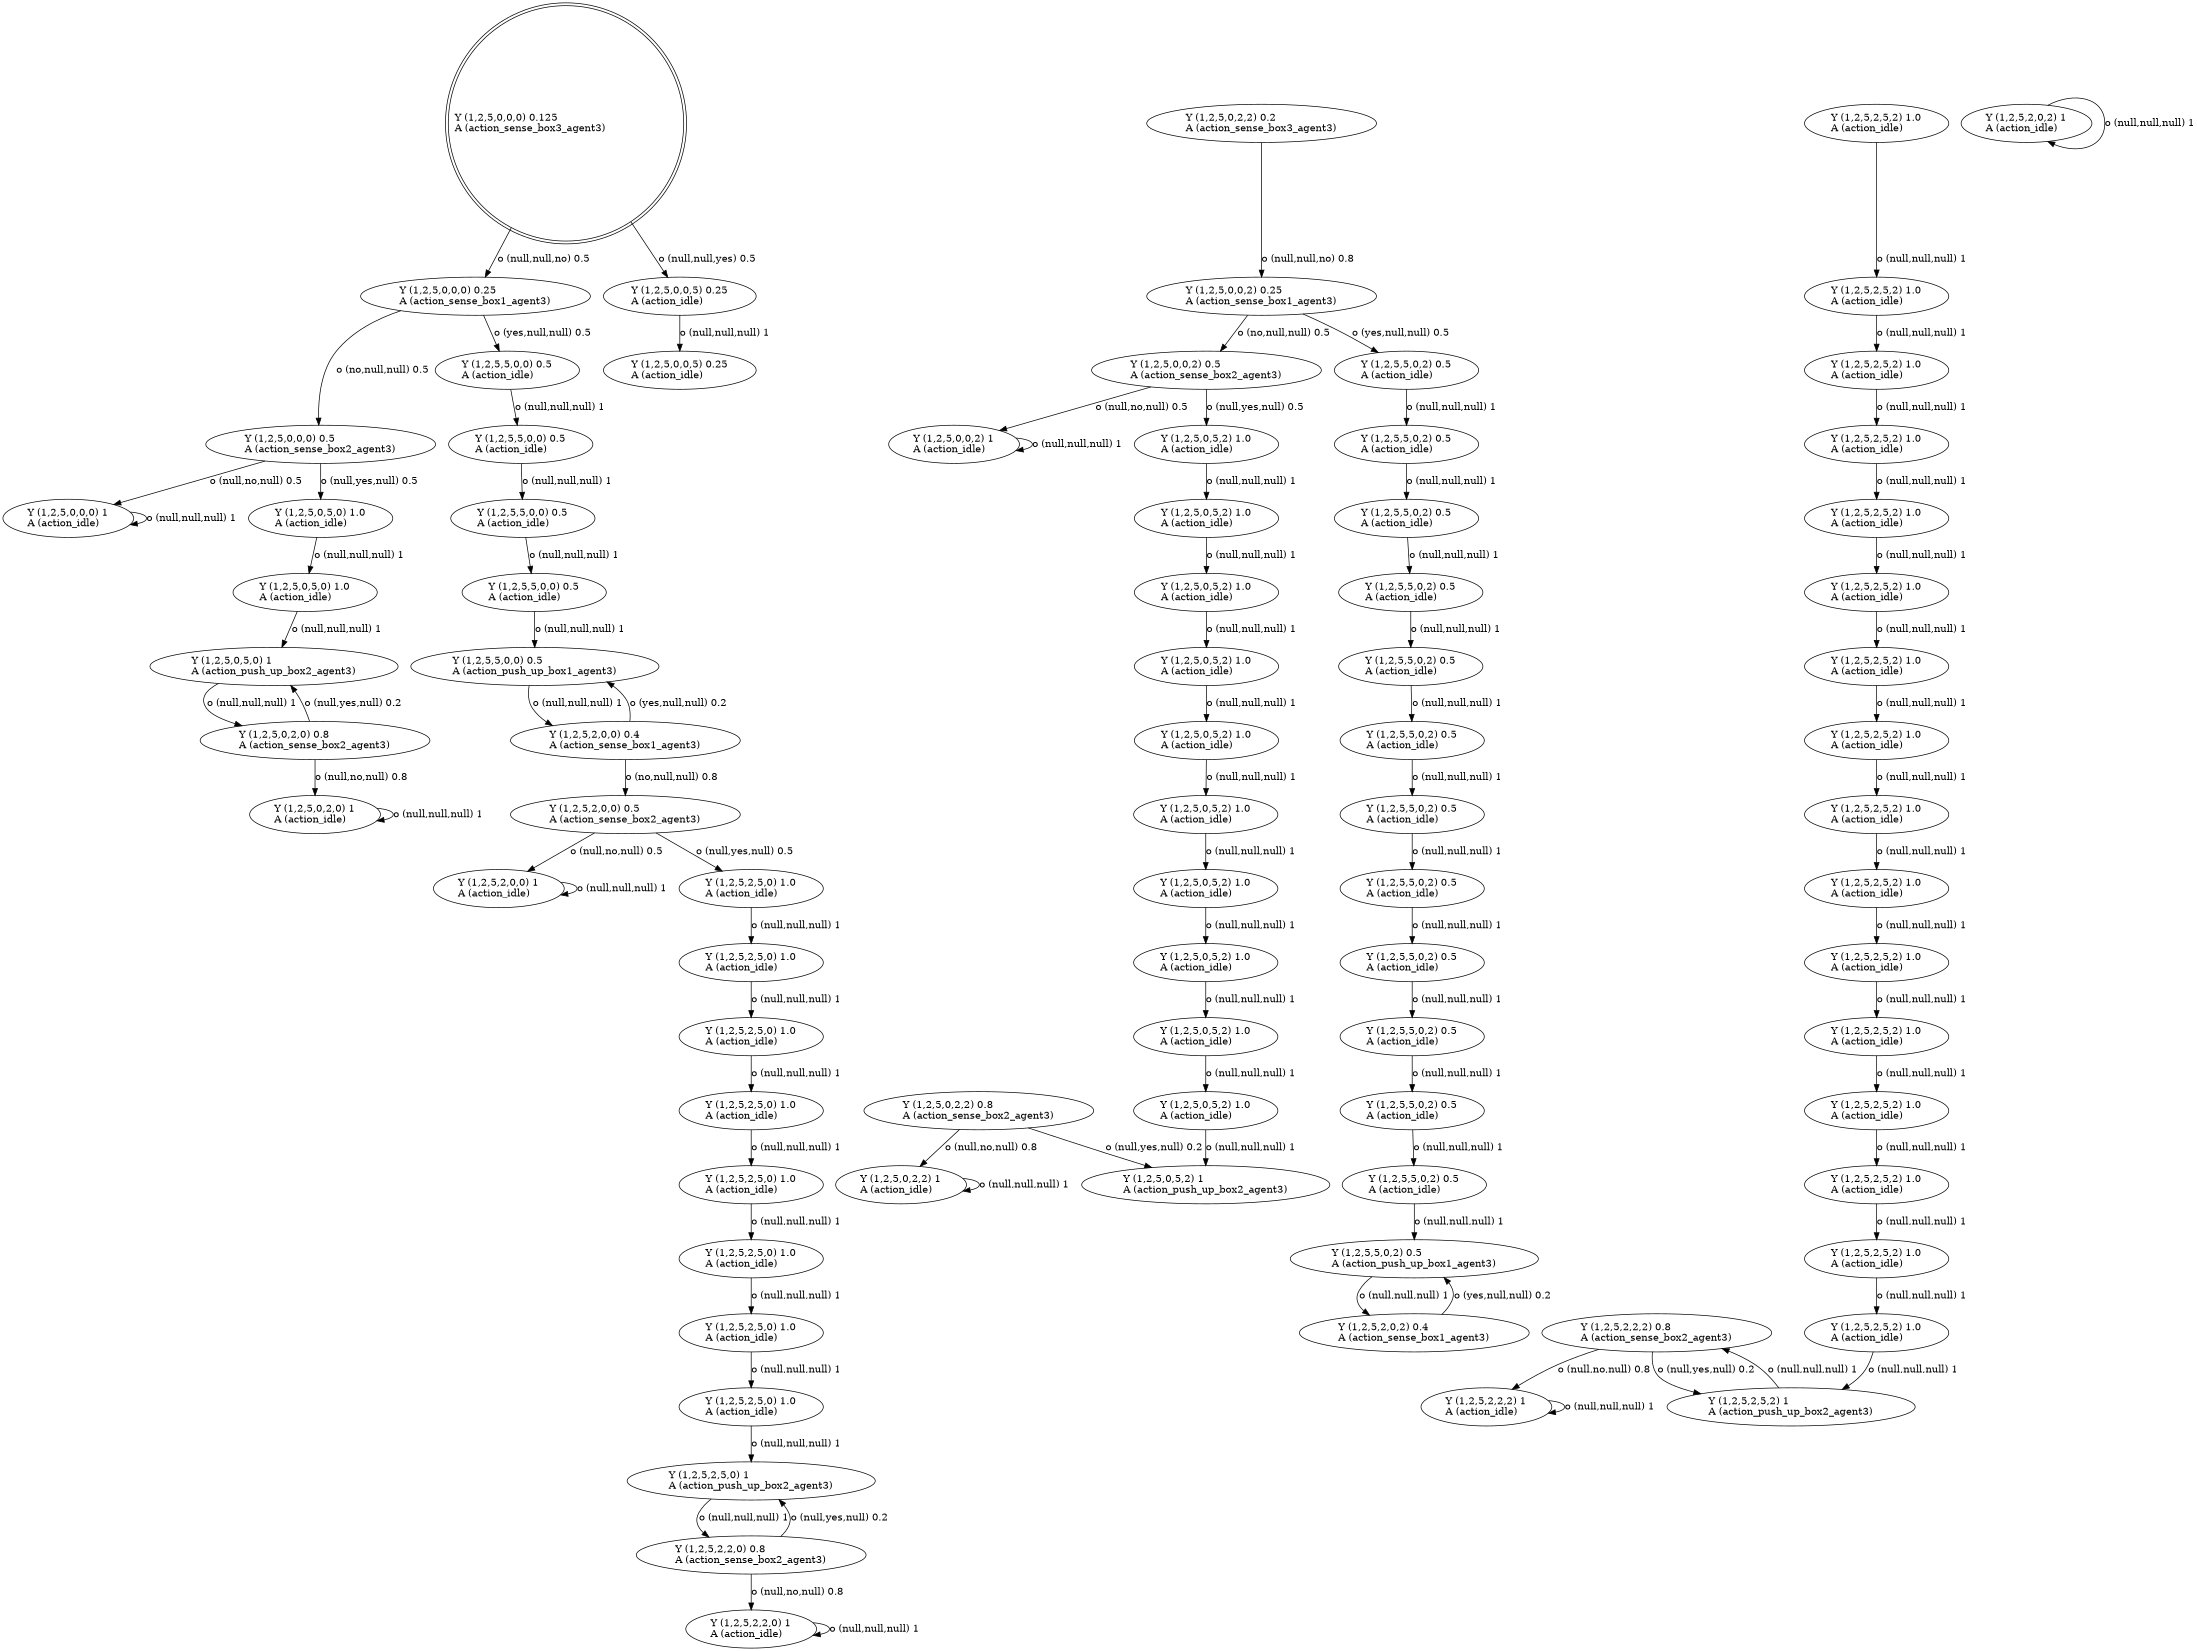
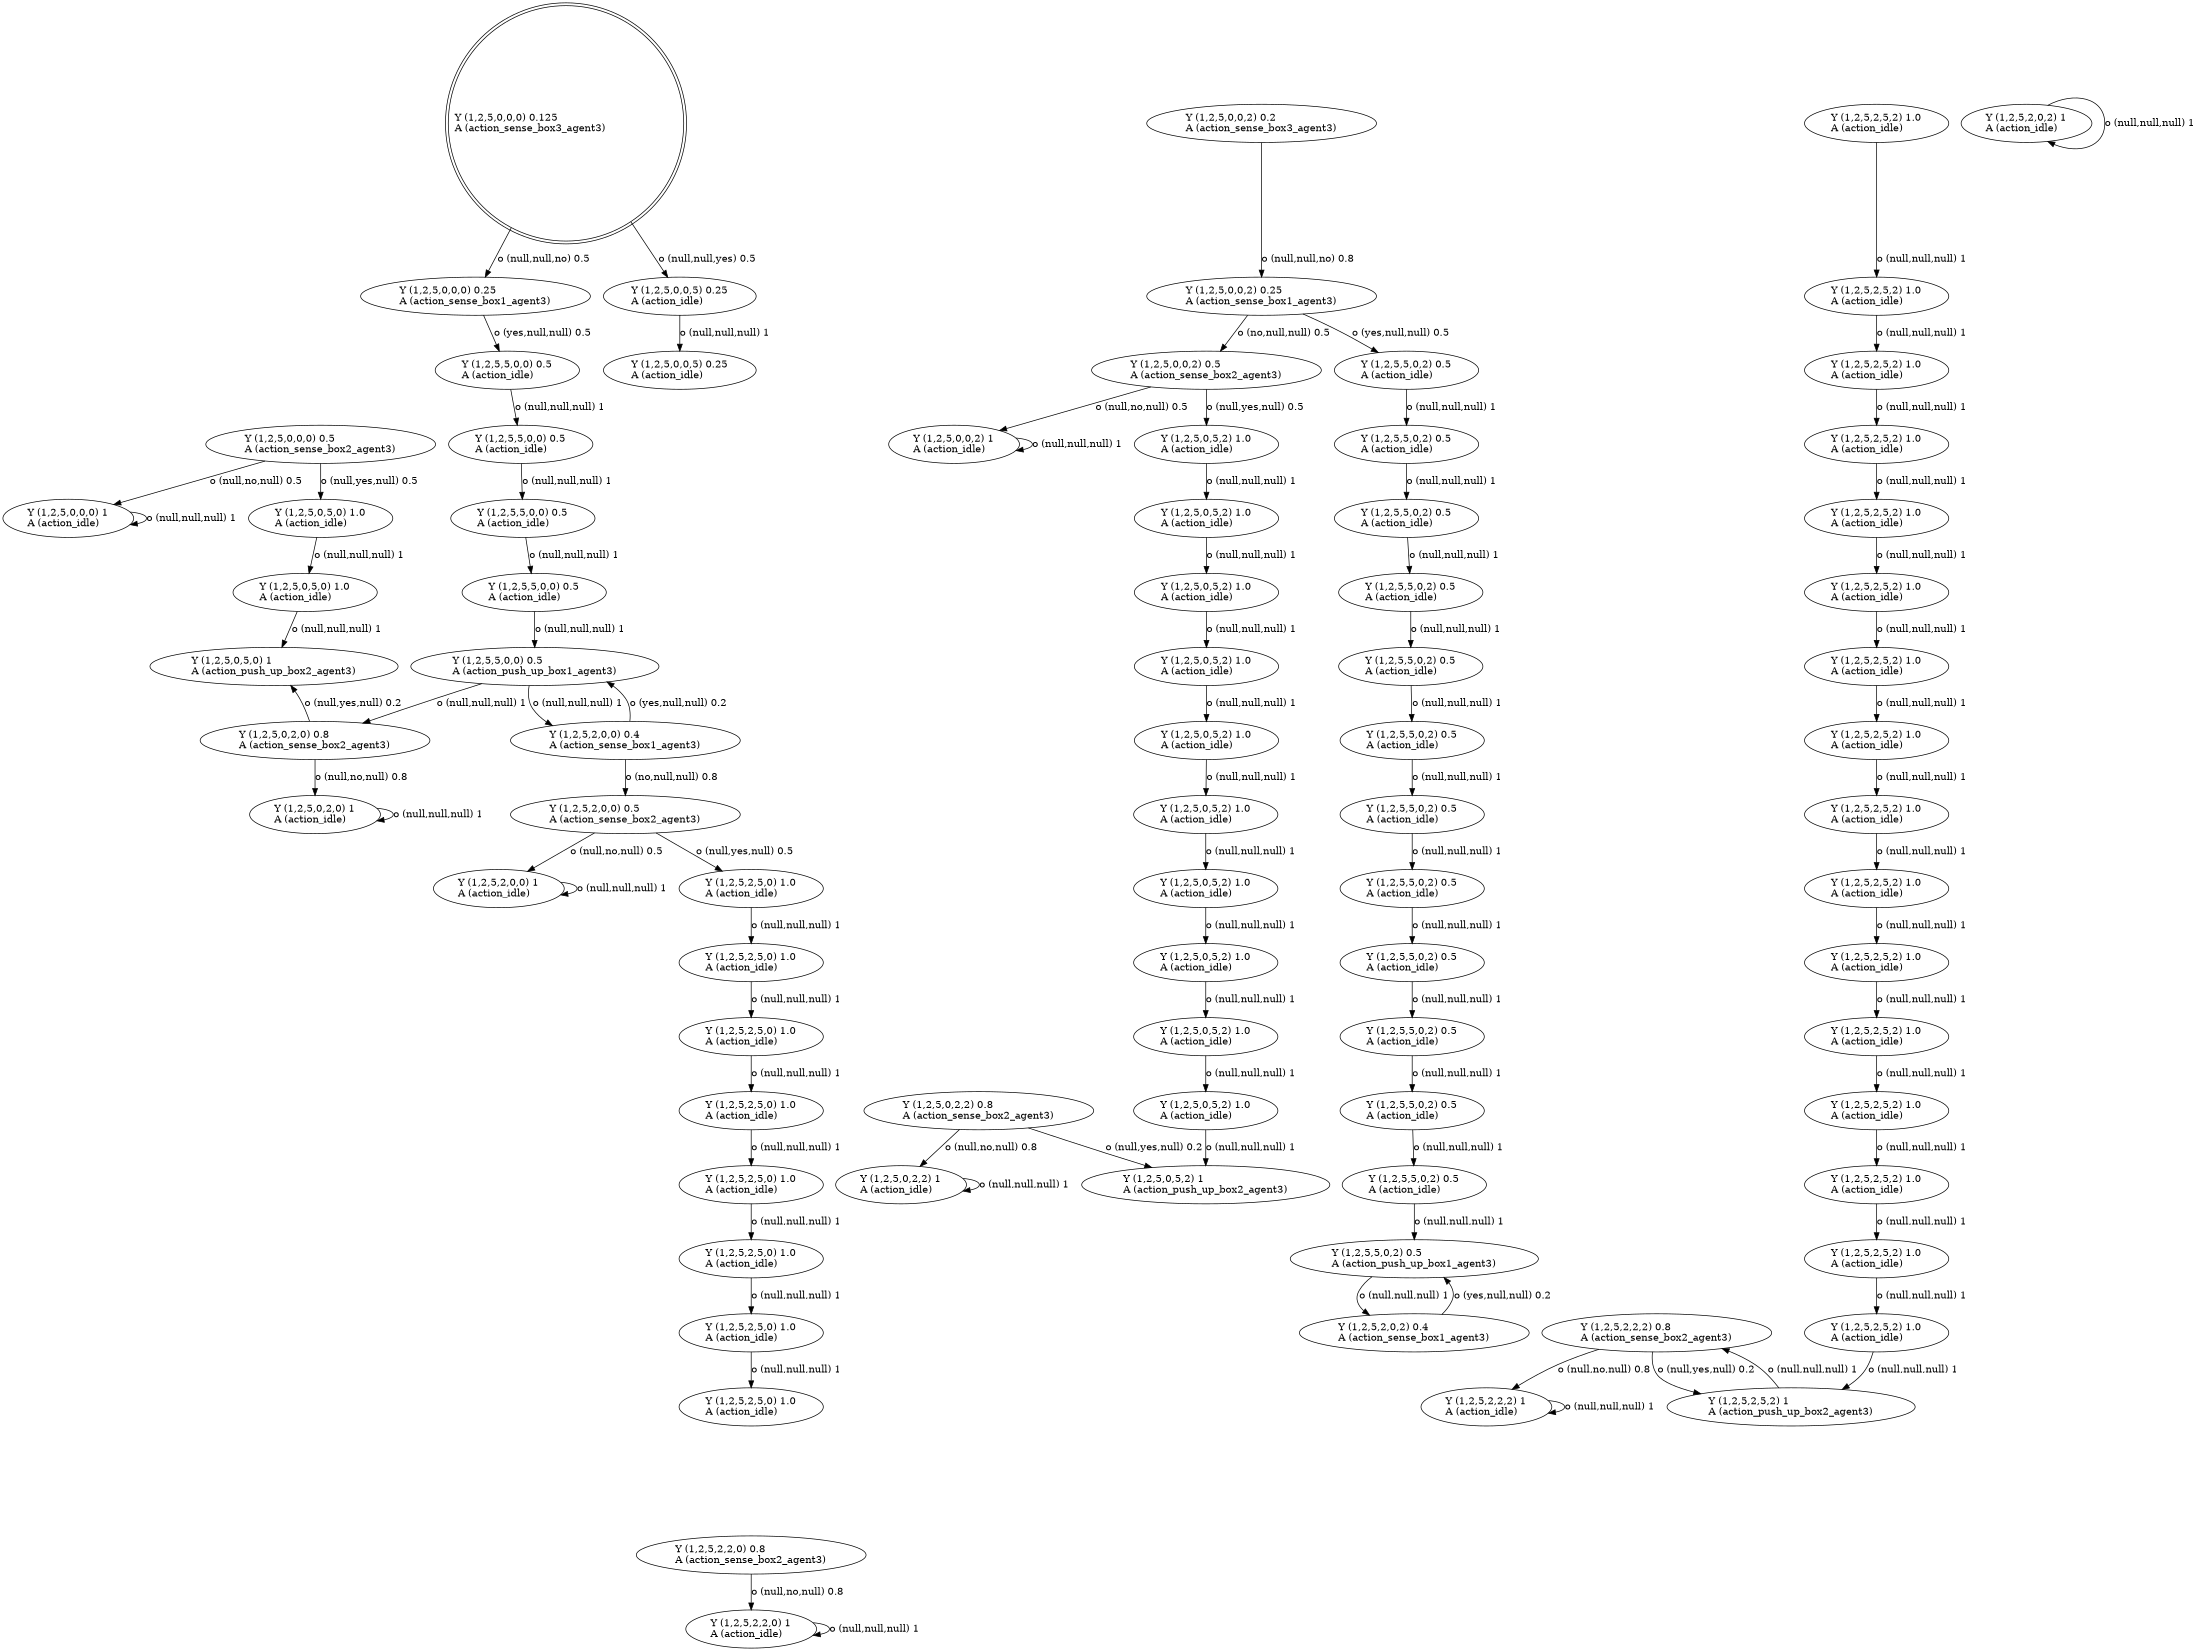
node "Y (1,2,5,0,2,2) 0.2 A (action_sense_box3_agent3)": label "Y (1,2,5,0,2,2) 0.2 A (action_sense_box3_agent3)" -> "Y (1,2,5,0,0,2) 0.2 A (action_sense_box3_agent3)"
edge "Y (1,2,5,0,0,0) 0.25 A (action_sense_box1_agent3)" -> "Y (1,2,5,0,0,0) 0.5 A (action_sense_box2_agent3)": removed, label "o (no,null,null) 0.5"
edge "Y (1,2,5,0,5,0) 1 A (action_push_up_box2_agent3)" -> "Y (1,2,5,0,2,0) 0.8 A (action_sense_box2_agent3)": now "Y (1,2,5,5,0,0) 0.5 A (action_push_up_box1_agent3)" -> "Y (1,2,5,0,2,0) 0.8 A (action_sense_box2_agent3)"
node "Y (1,2,5,2,5,0) 1 A (action_push_up_box2_agent3)": removed
